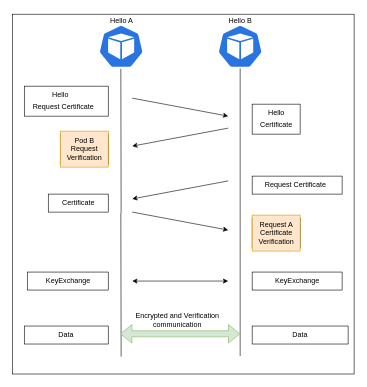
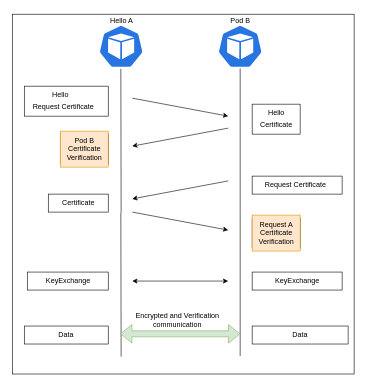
node "Hello B": label "Hello B" -> "Pod B"
node "Pod B Request Verification": label "Pod B Request Verification" -> "Pod B Certificate Verification"
